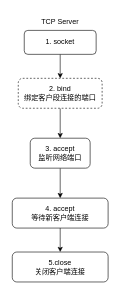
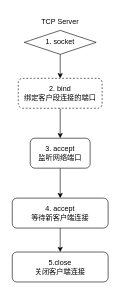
node "1. socket": shape rounded rectangle -> diamond
